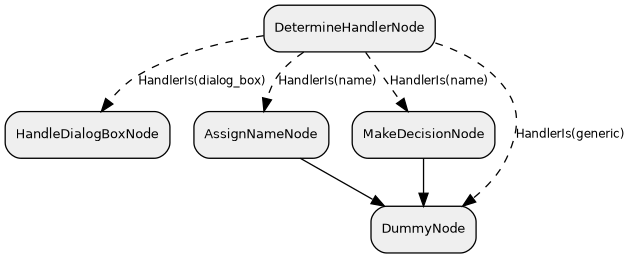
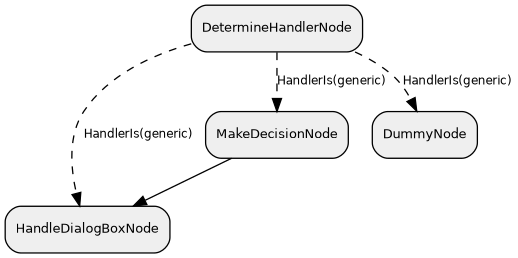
edge "DetermineHandlerNode" -> "HandleDialogBoxNode": label "HandlerIs(dialog_box)" -> "HandlerIs(generic)"
edge "DetermineHandlerNode" -> "MakeDecisionNode": label "HandlerIs(name)" -> "HandlerIs(generic)"
node "AssignNameNode": removed
edge "MakeDecisionNode" -> "DummyNode": now "MakeDecisionNode" -> "HandleDialogBoxNode"
